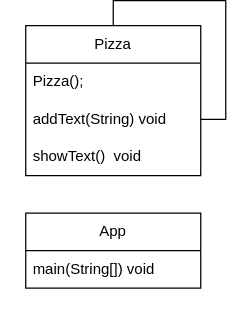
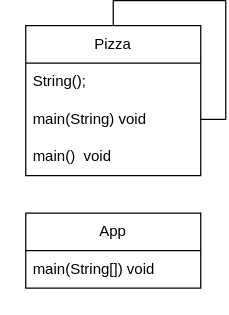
node "Pizza();": label "Pizza();" -> "String();"
node "addText(String) void": label "addText(String) void" -> "main(String) void"
node "showText() void": label "showText() void" -> "main() void"
